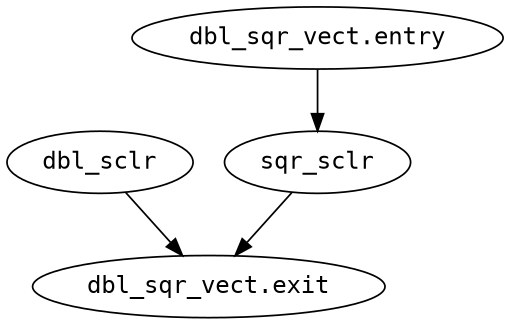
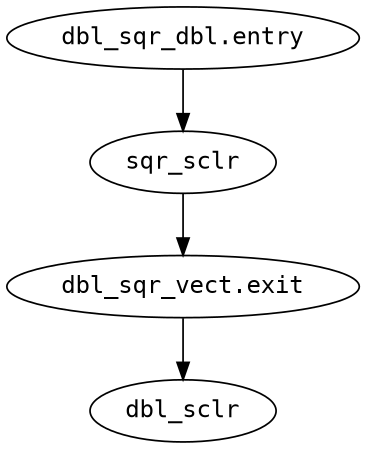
node "dbl_sqr_vect.entry": label "dbl_sqr_vect.entry" -> "dbl_sqr_dbl.entry"
edge "dbl_sclr" -> "dbl_sqr_vect.exit": reversed
